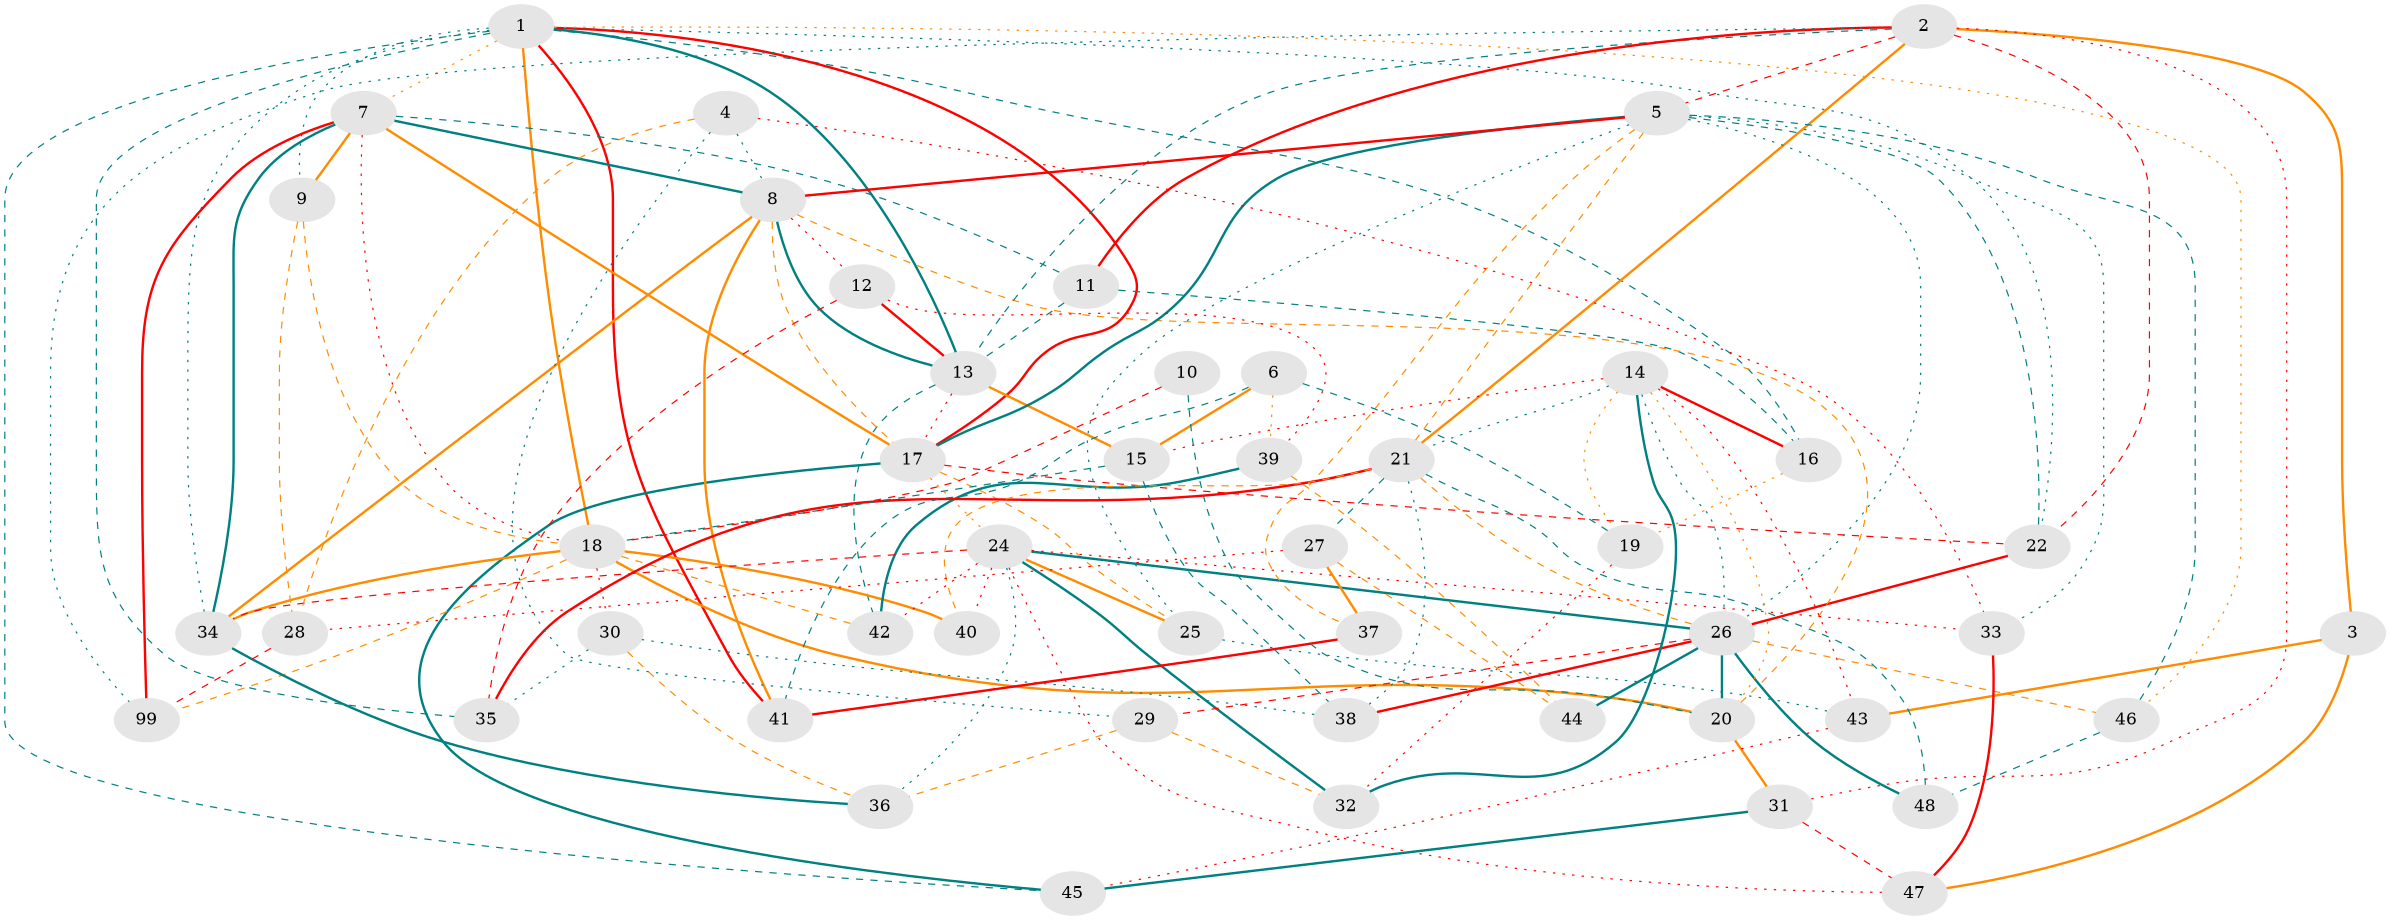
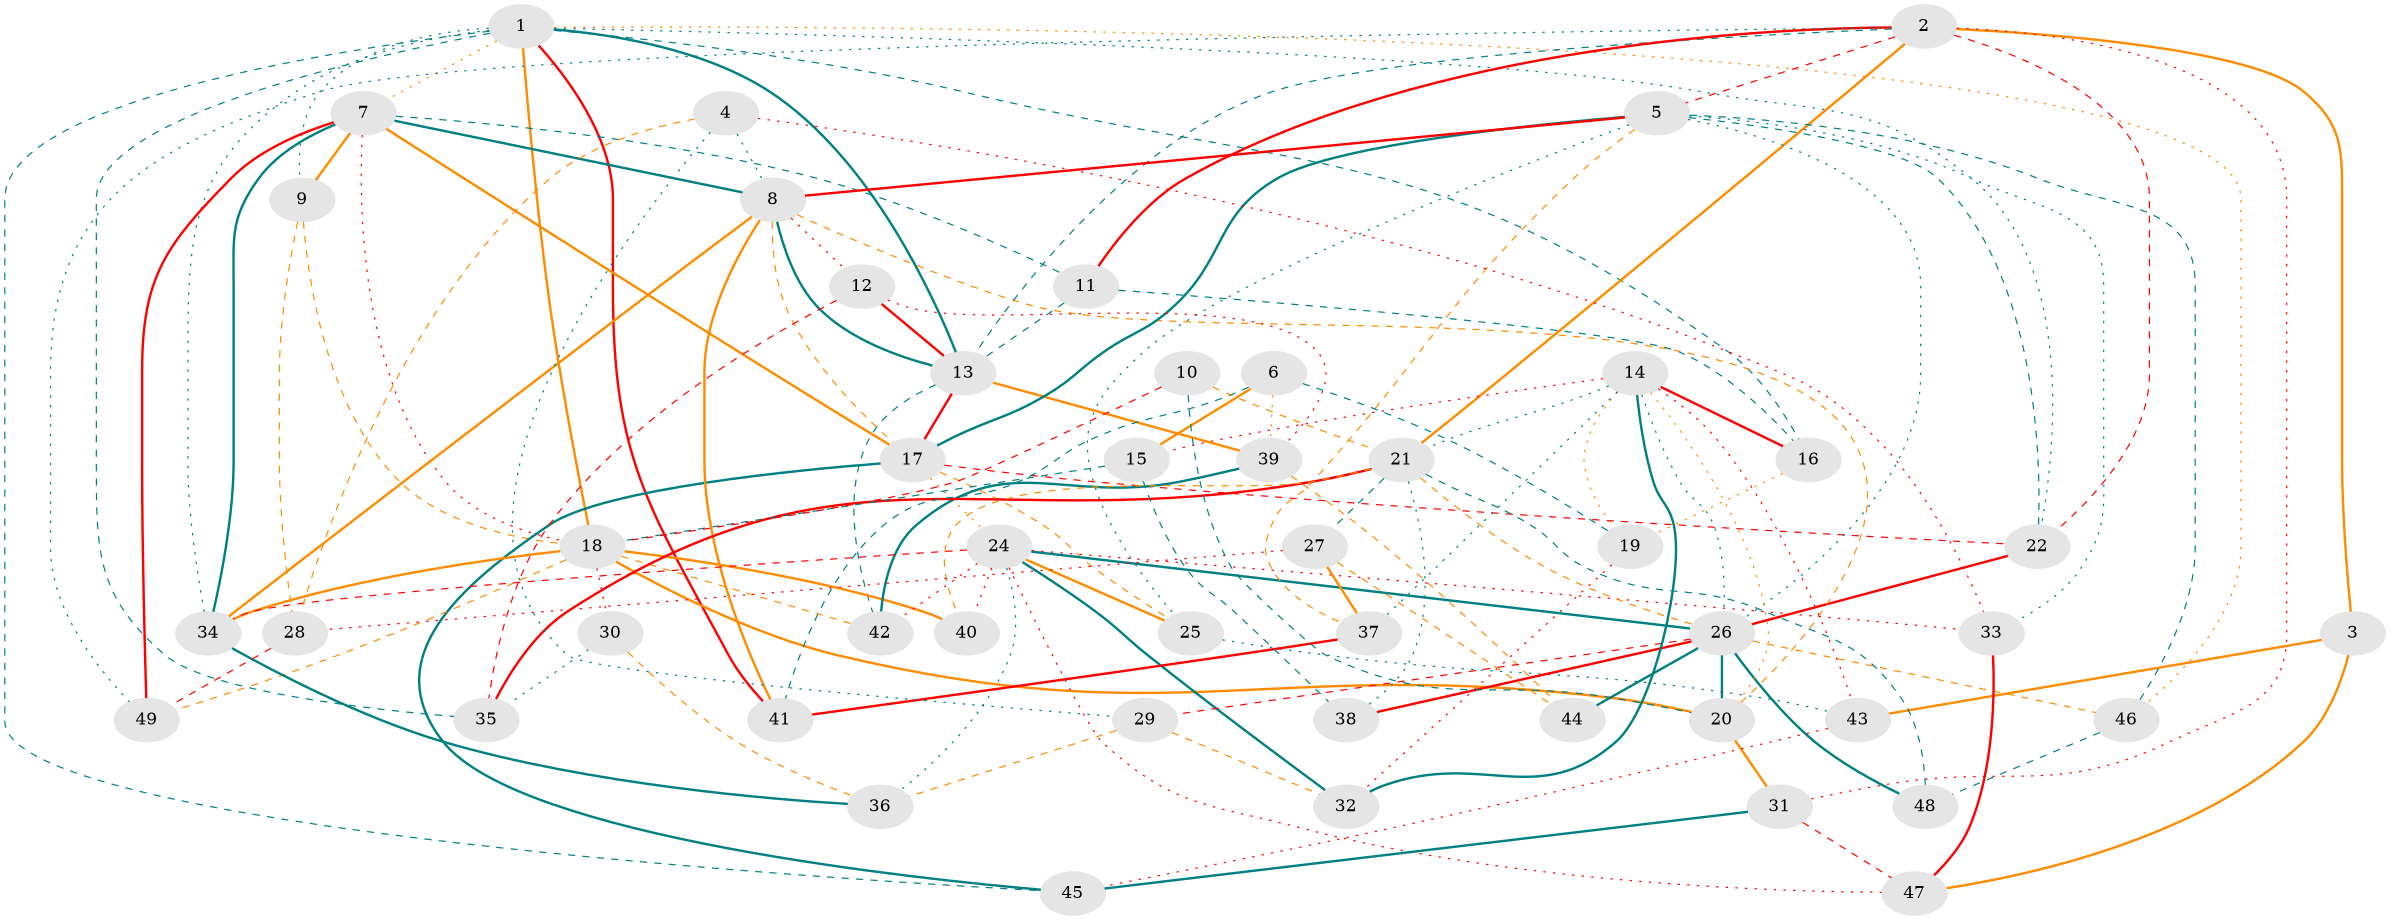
edge "1" -- "17": removed
edge "5" -- "21": now "10" -- "21"
edge "13" -- "17": style dotted -> bold
edge "13" -- "15": now "13" -- "39"
edge "14" -- "37": added
edge "30" -- "38": removed
node "99": label "99" -> "49"
